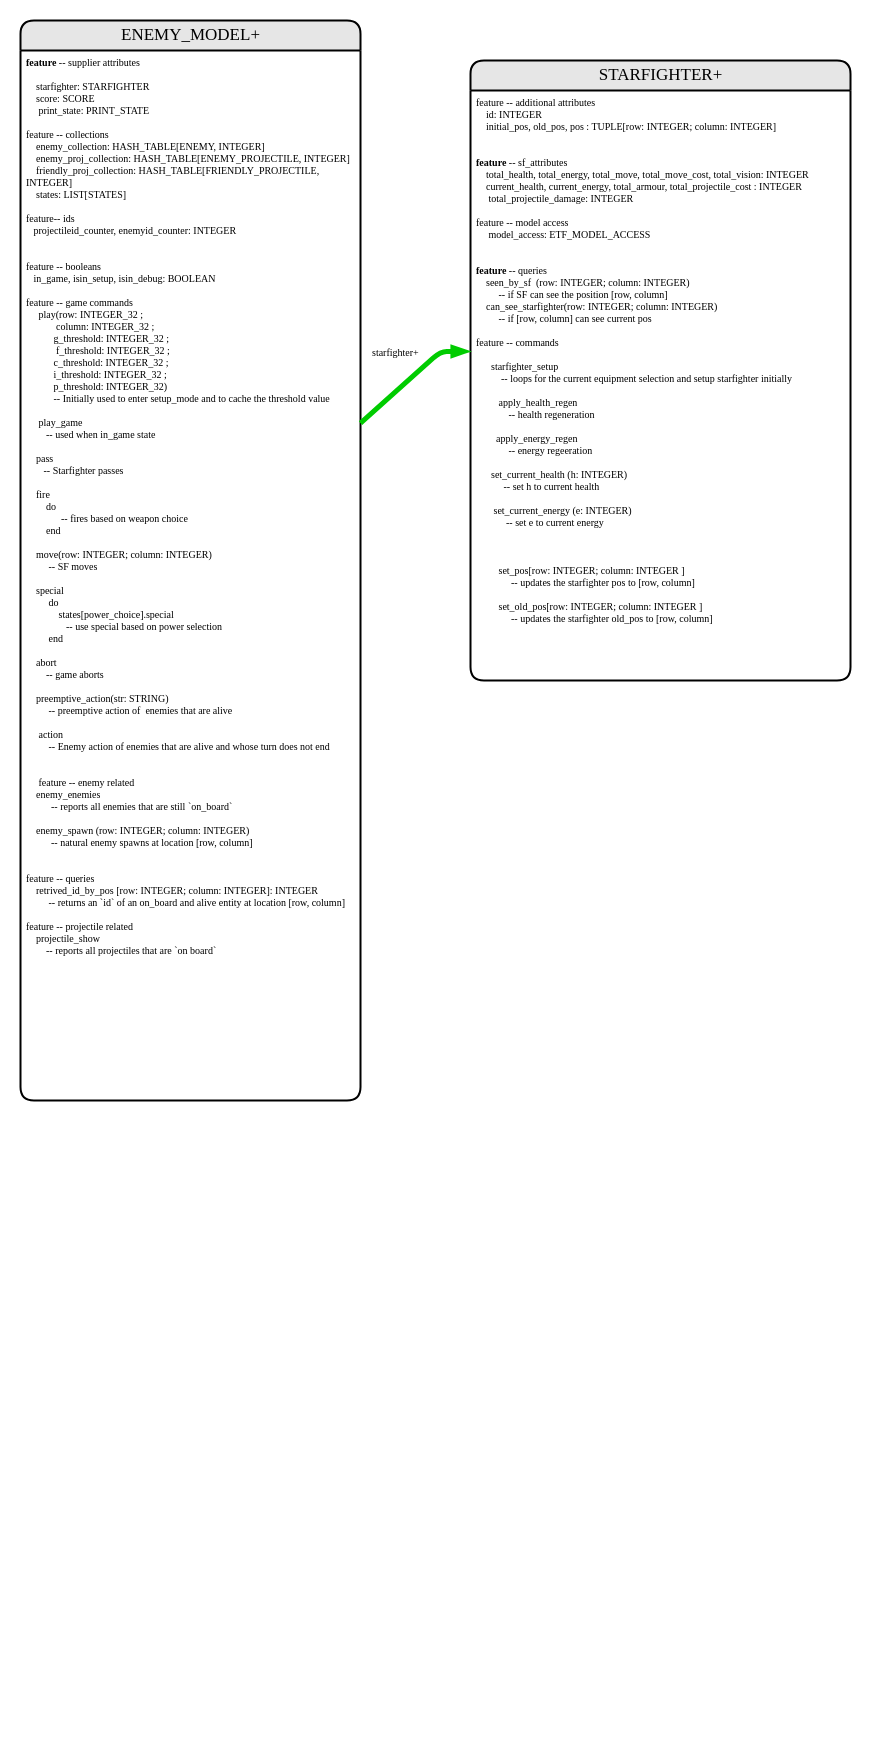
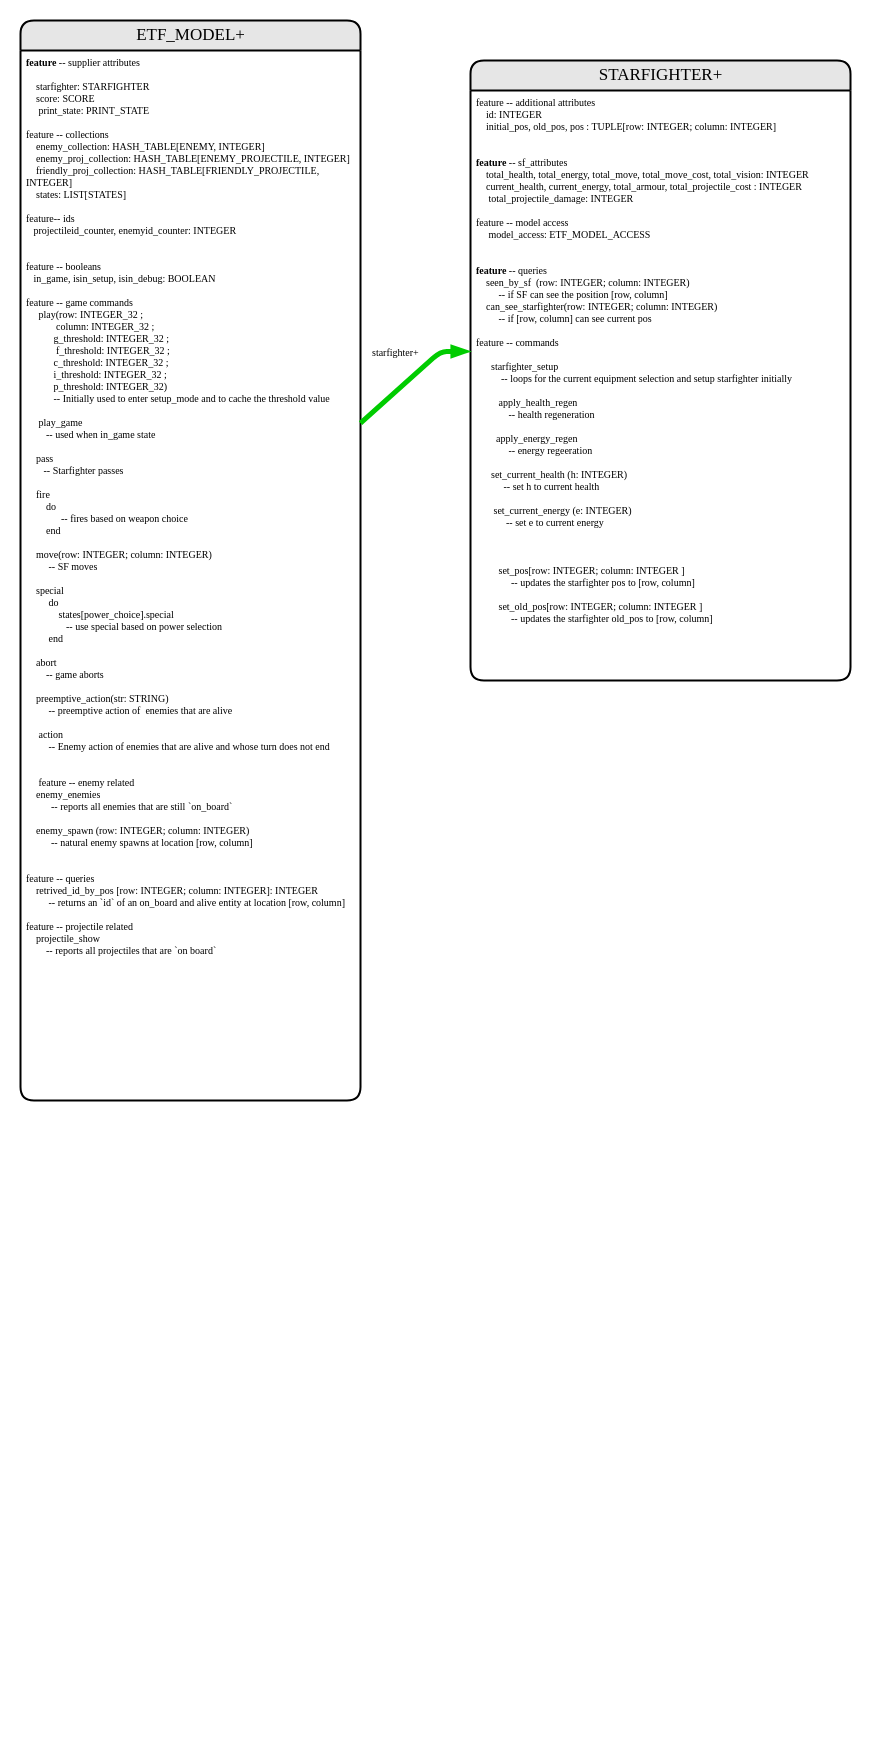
node "ENEMY_MODEL+": label "ENEMY_MODEL+" -> "ETF_MODEL+"
